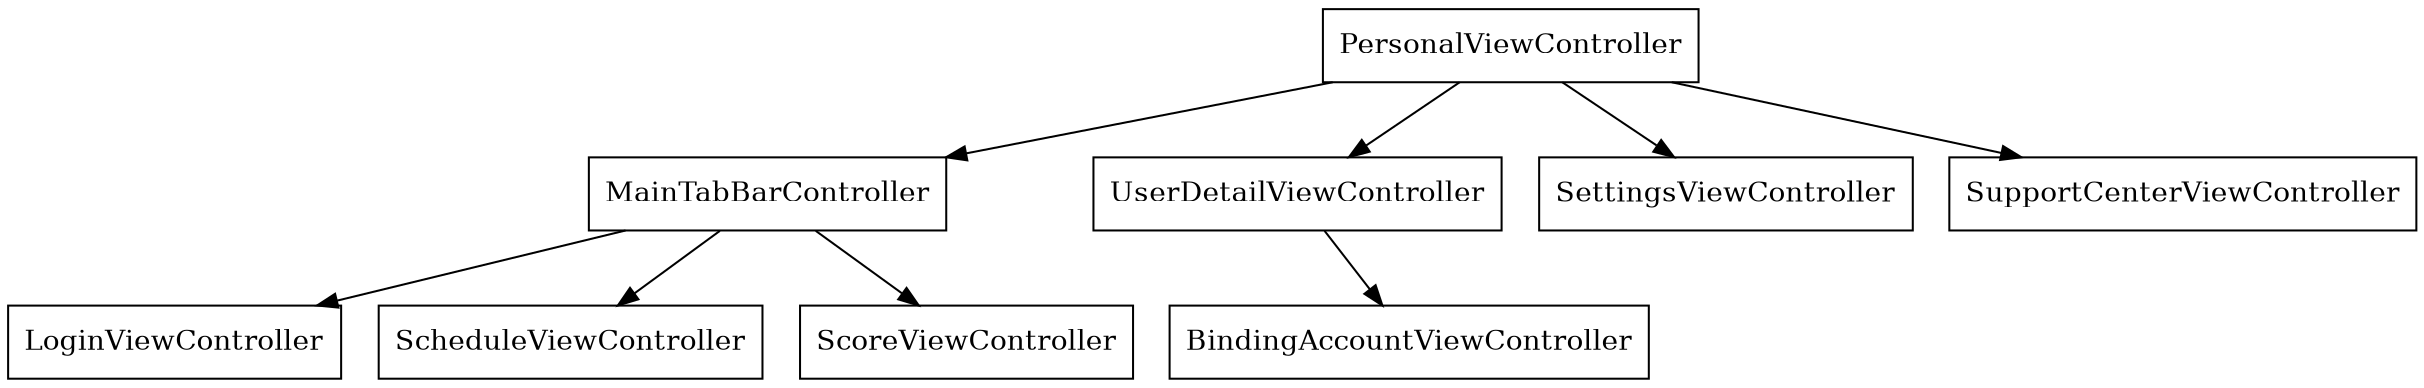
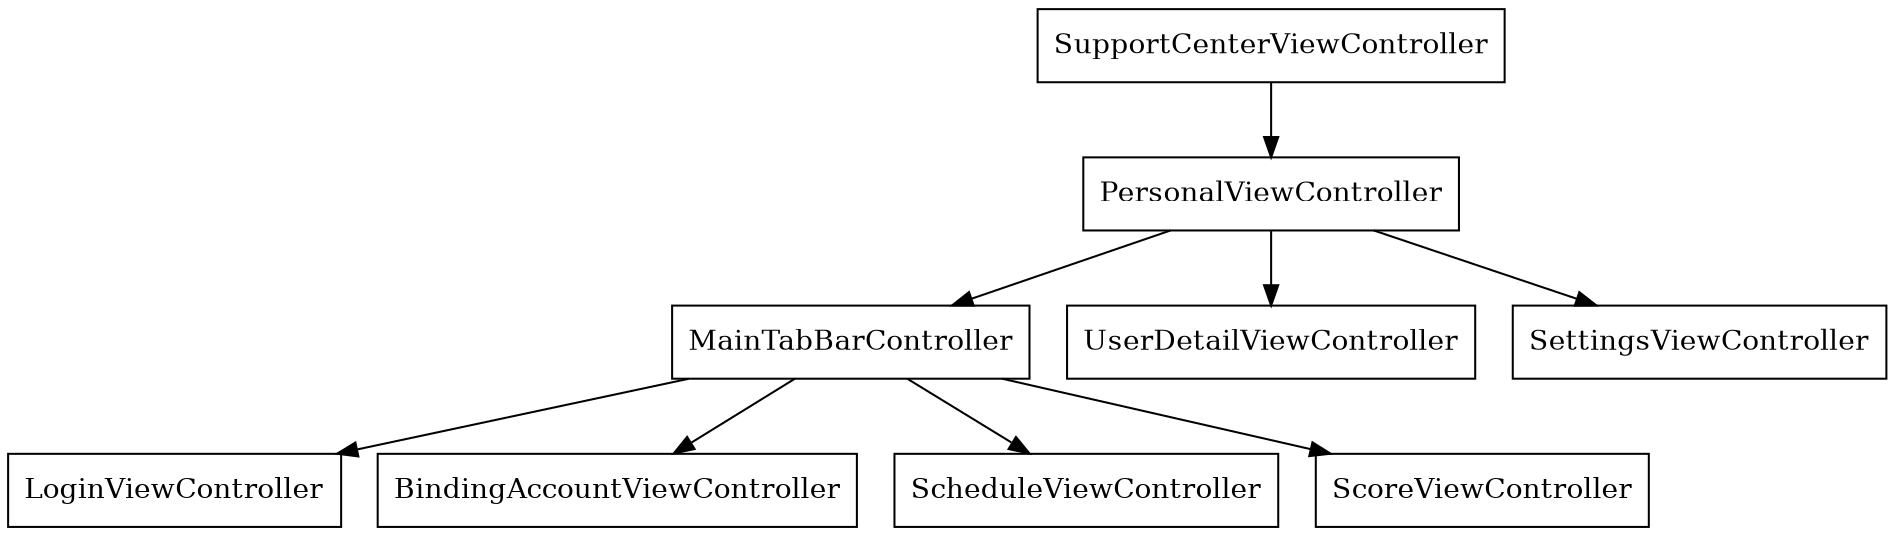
edge "PersonalViewController" -> "SupportCenterViewController": reversed
edge "UserDetailViewController" -> "BindingAccountViewController": now "MainTabBarController" -> "BindingAccountViewController"
